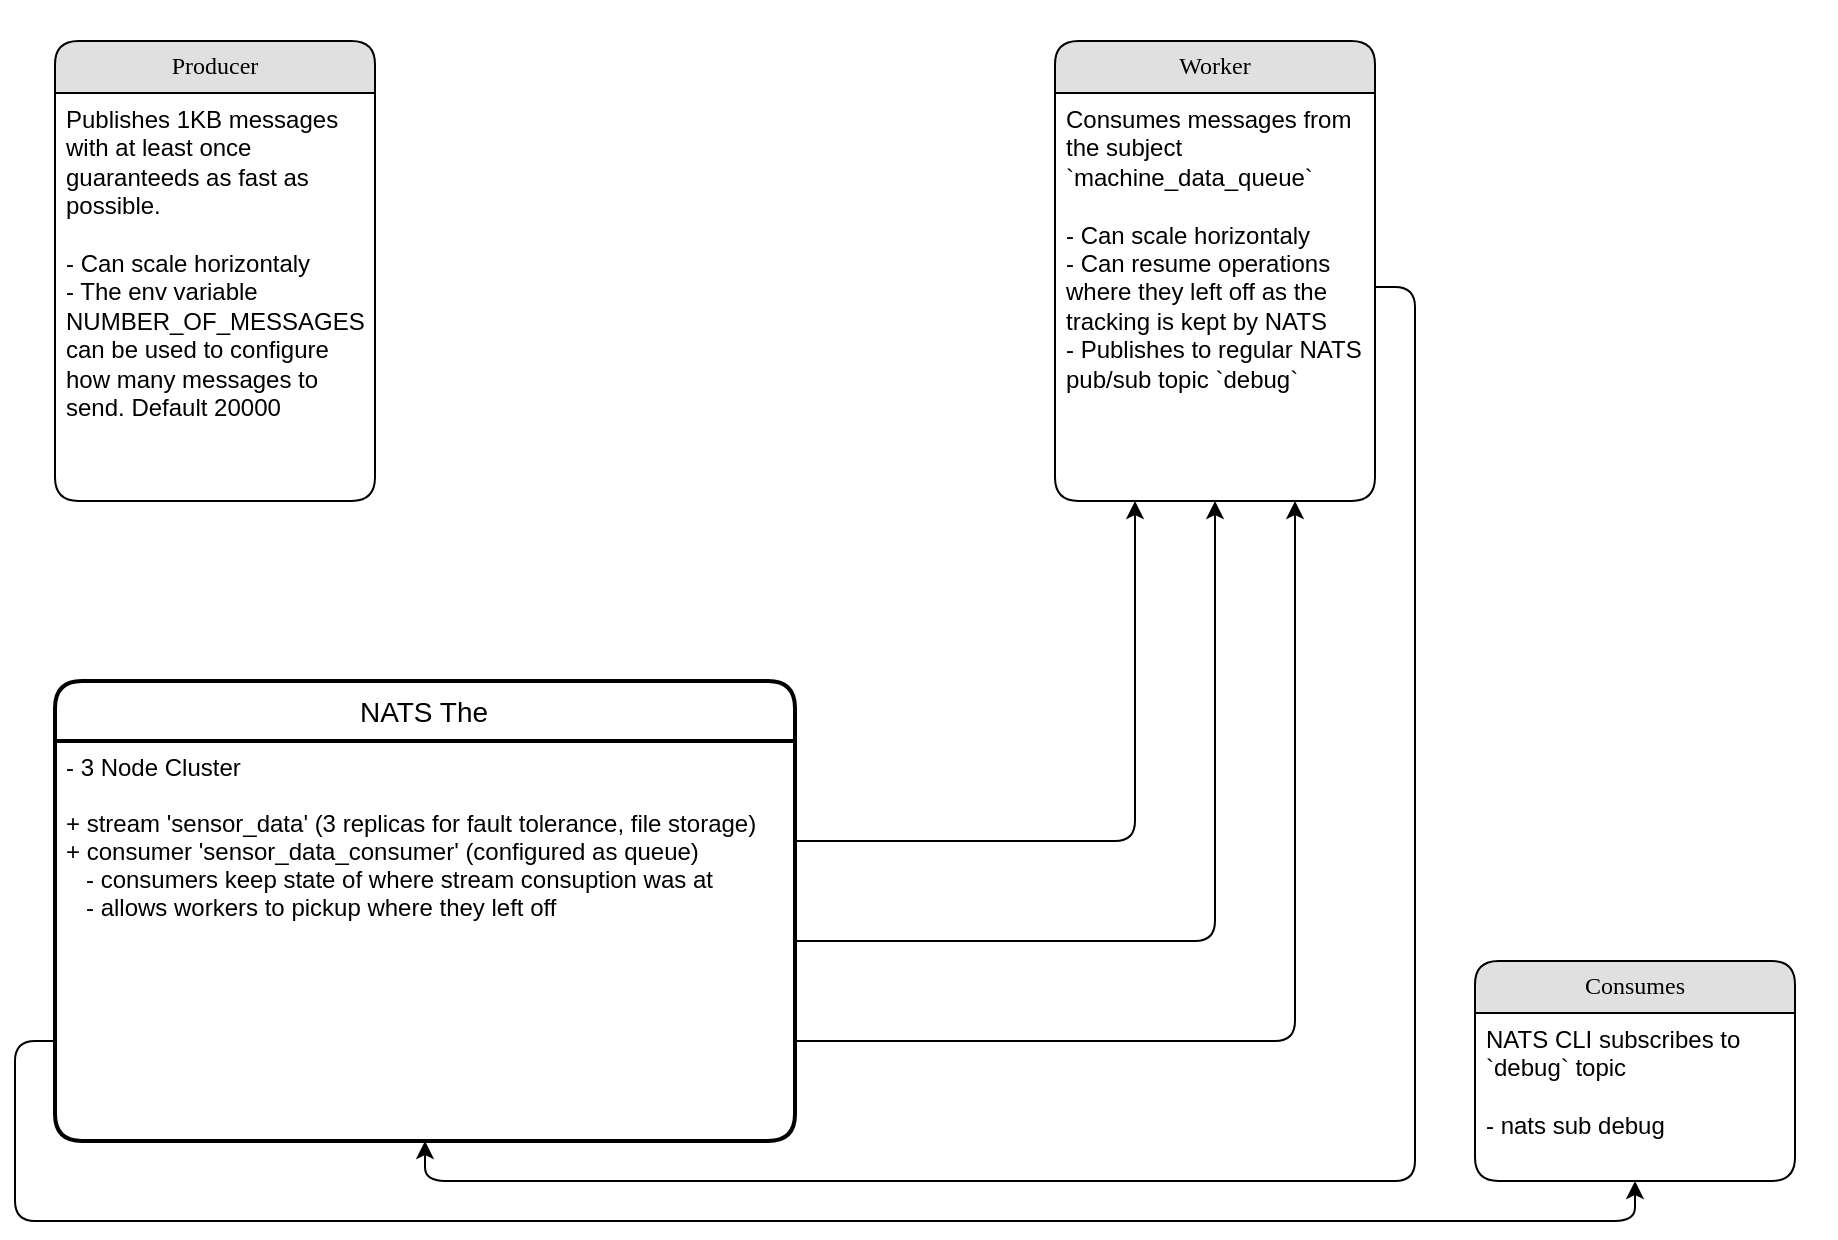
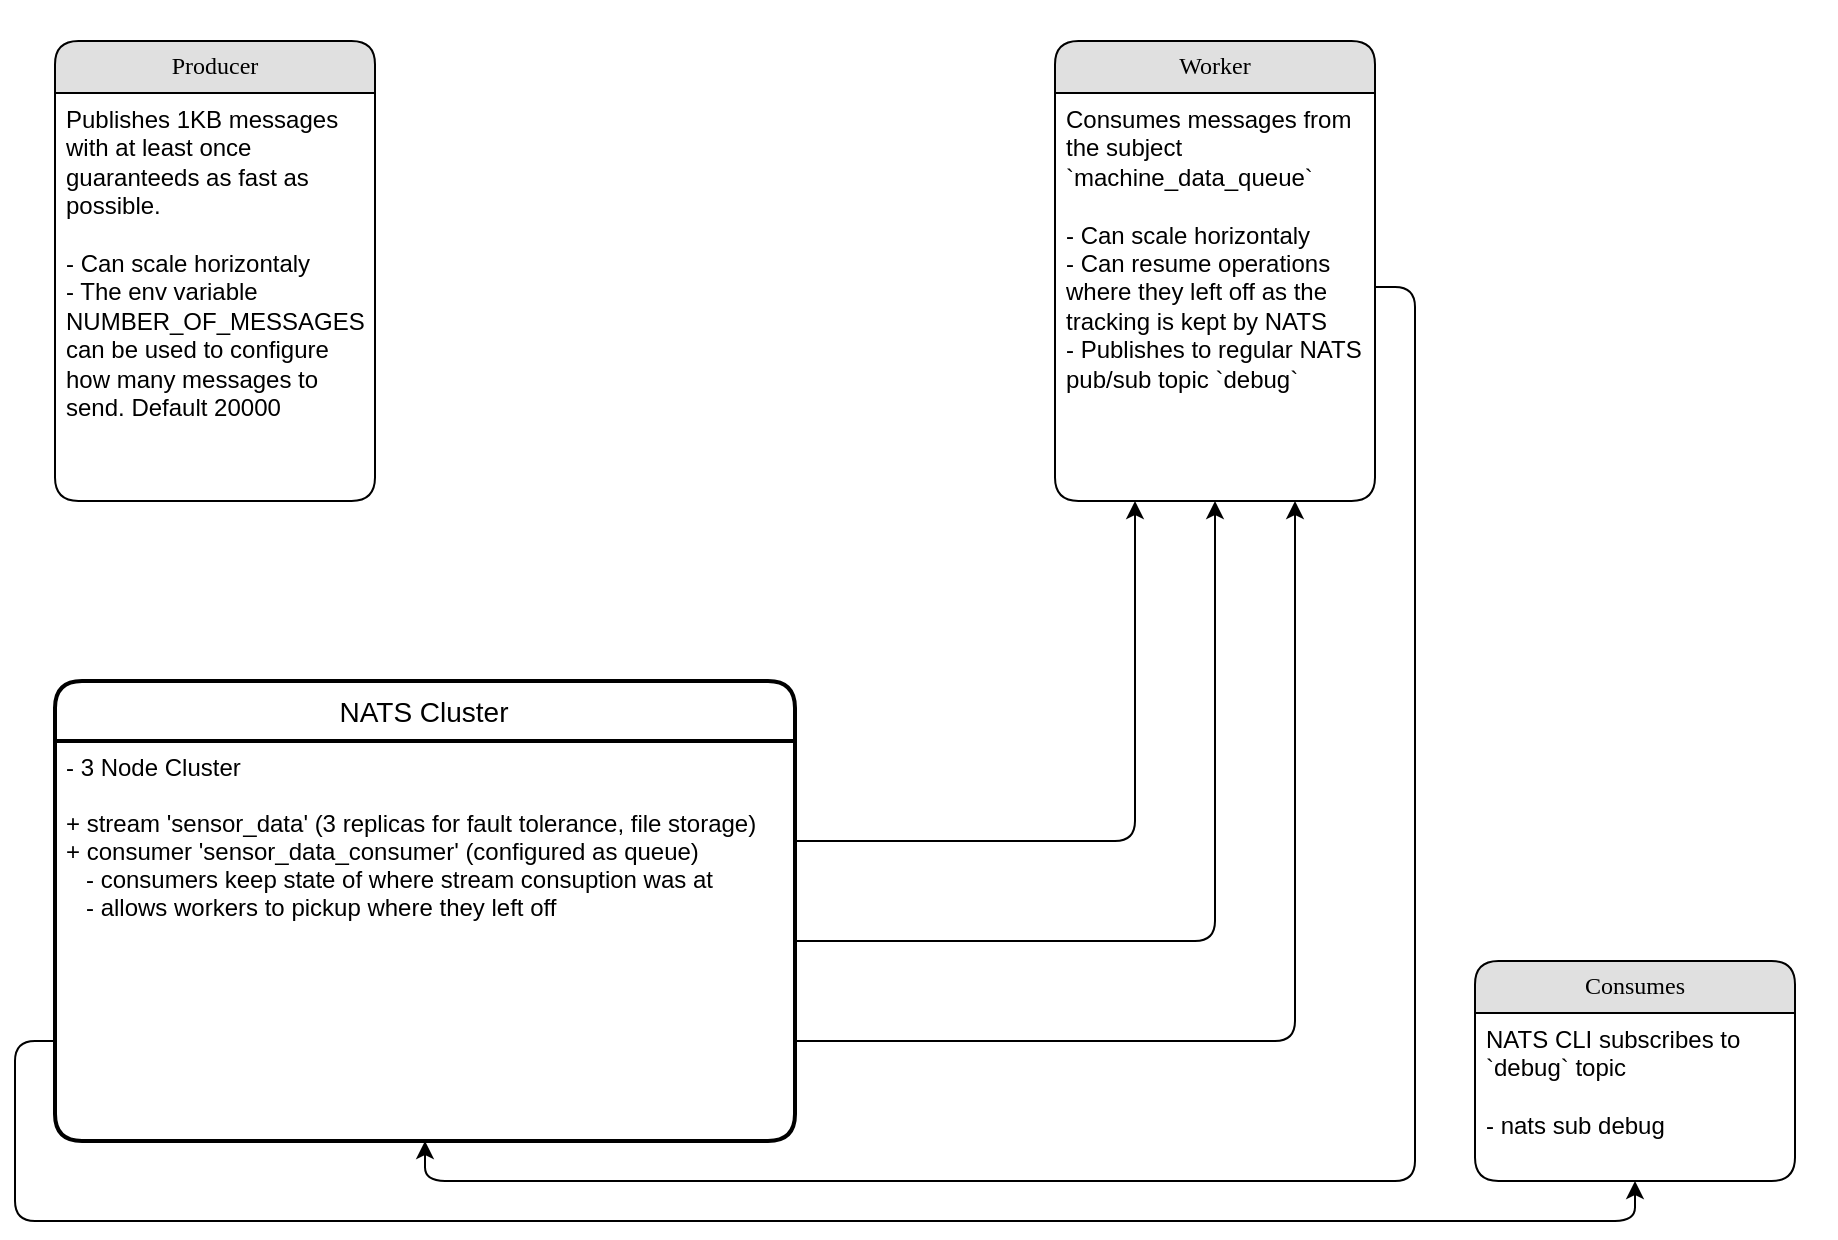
node "NATS The": label "NATS The" -> "NATS Cluster"
